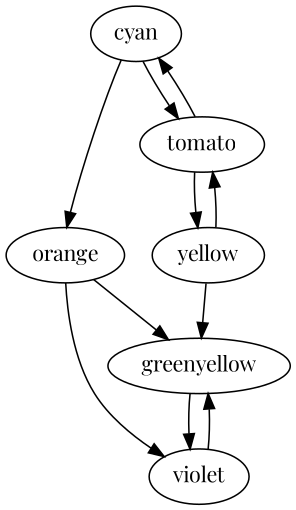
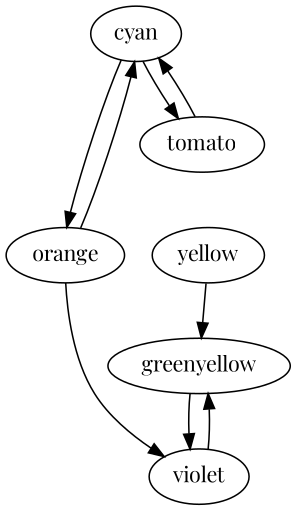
edge "tomato" -> "yellow": removed
edge "yellow" -> "tomato": removed
edge "orange" -> "greenyellow": now "orange" -> "cyan"
